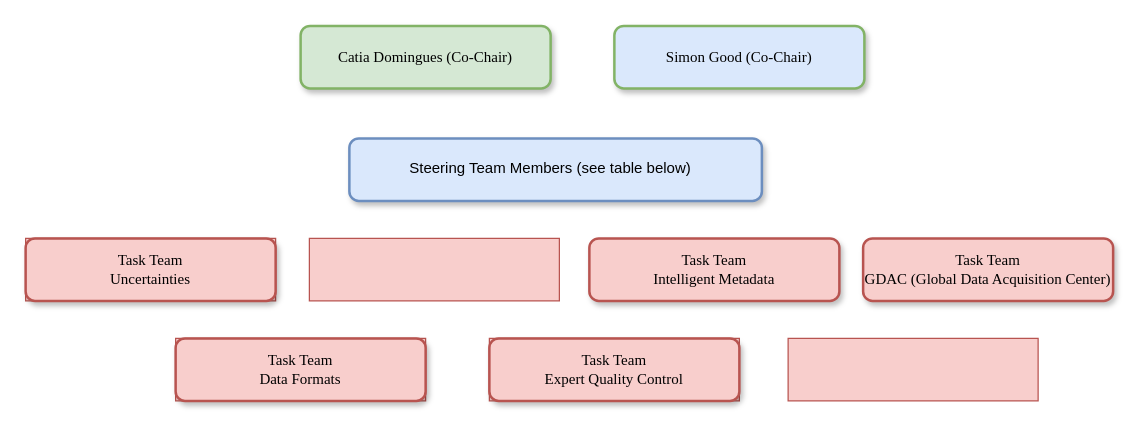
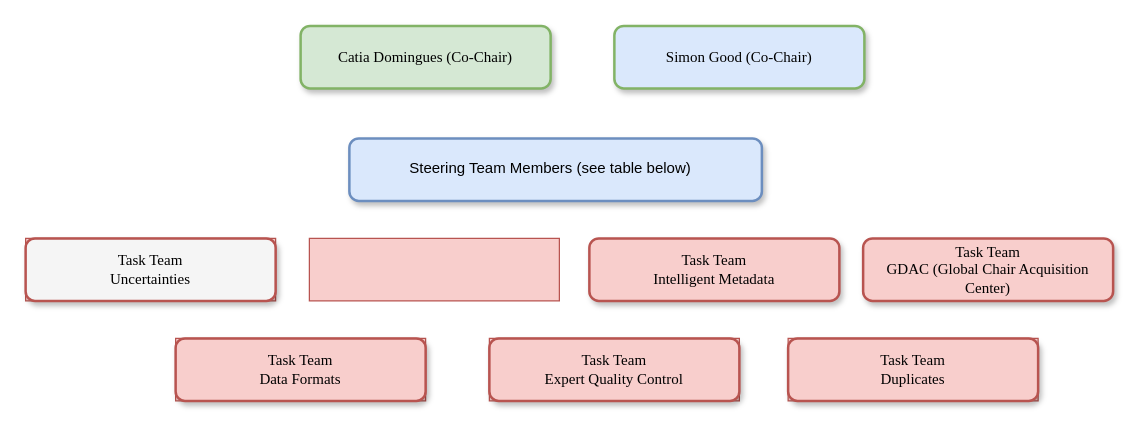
node "Task Team Uncertainties": fillcolor #f8cecc -> #f5f5f5
node "Task Team GDAC (Global Data Acquisition Center)": label "Task Team GDAC (Global Data Acquisition Center)" -> "Task Team GDAC (Global Chair Acquisition Center)"
node "Task Team Duplicates": added
